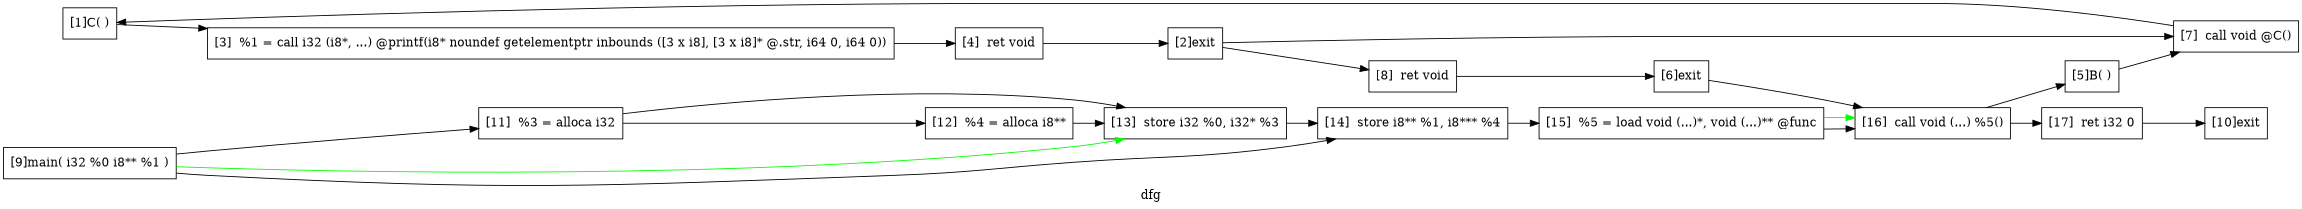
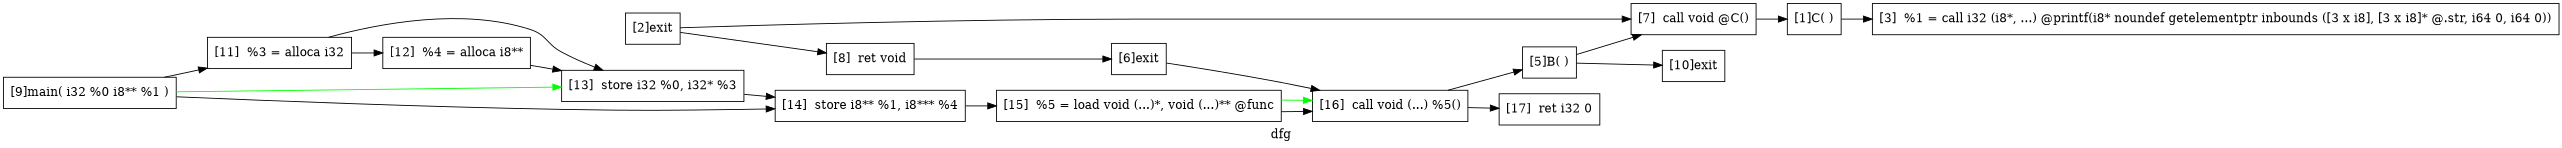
node "[4]  ret void": removed
edge "[17]  ret i32 0" -> "[10]exit": now "[5]B( )" -> "[10]exit"
